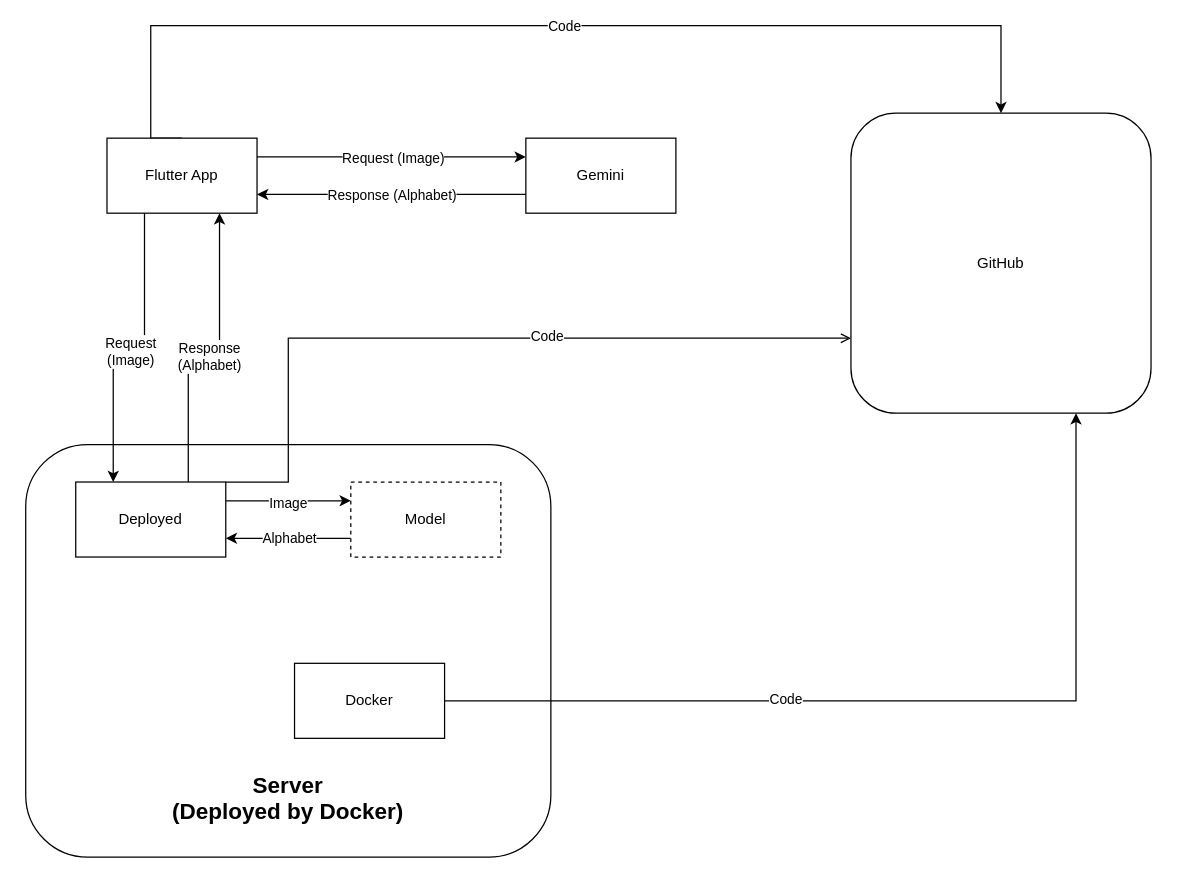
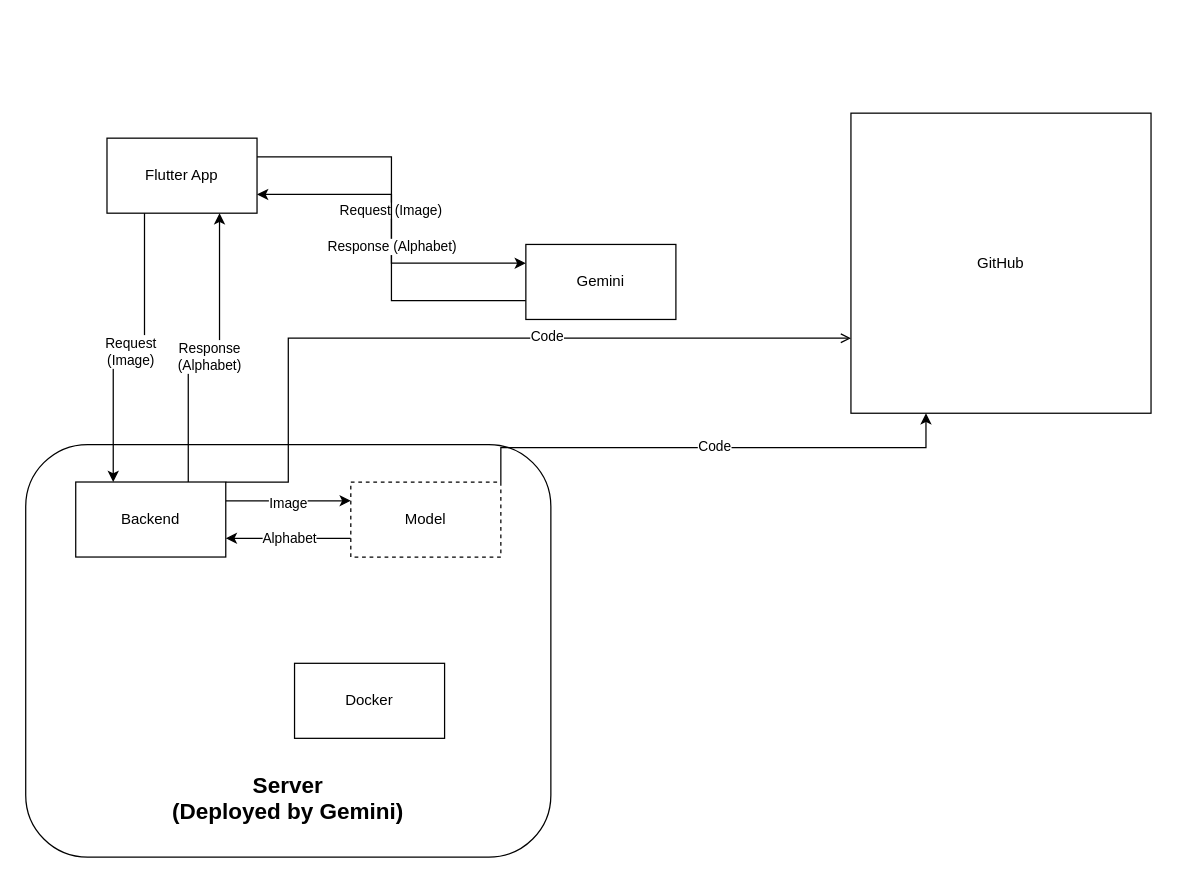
edge "Flutter App" -> "GitHub": removed, label "Code"
node "Gemini": moved (601, 176) -> (601, 282)
node "GitHub": shape rounded rectangle -> rectangle
edge "Model" -> "GitHub": added, label "Code"
node "Deployed": label "Deployed" -> "Backend"
node "Server (Deployed by Docker)": label "Server (Deployed by Docker)" -> "Server (Deployed by Gemini)"
edge "Docker" -> "GitHub": removed, label "Code"
